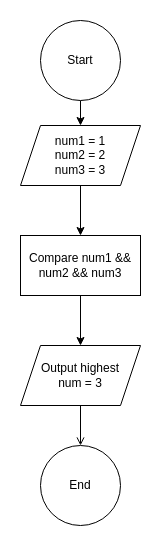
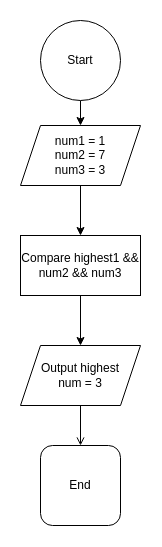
node "num1 = 1 num2 = 2 num3 = 3": label "num1 = 1 num2 = 2 num3 = 3" -> "num1 = 1 num2 = 7 num3 = 3"
node "Compare num1 && num2 && num3": label "Compare num1 && num2 && num3" -> "Compare highest1 && num2 && num3"
node "End": shape ellipse -> rounded rectangle
